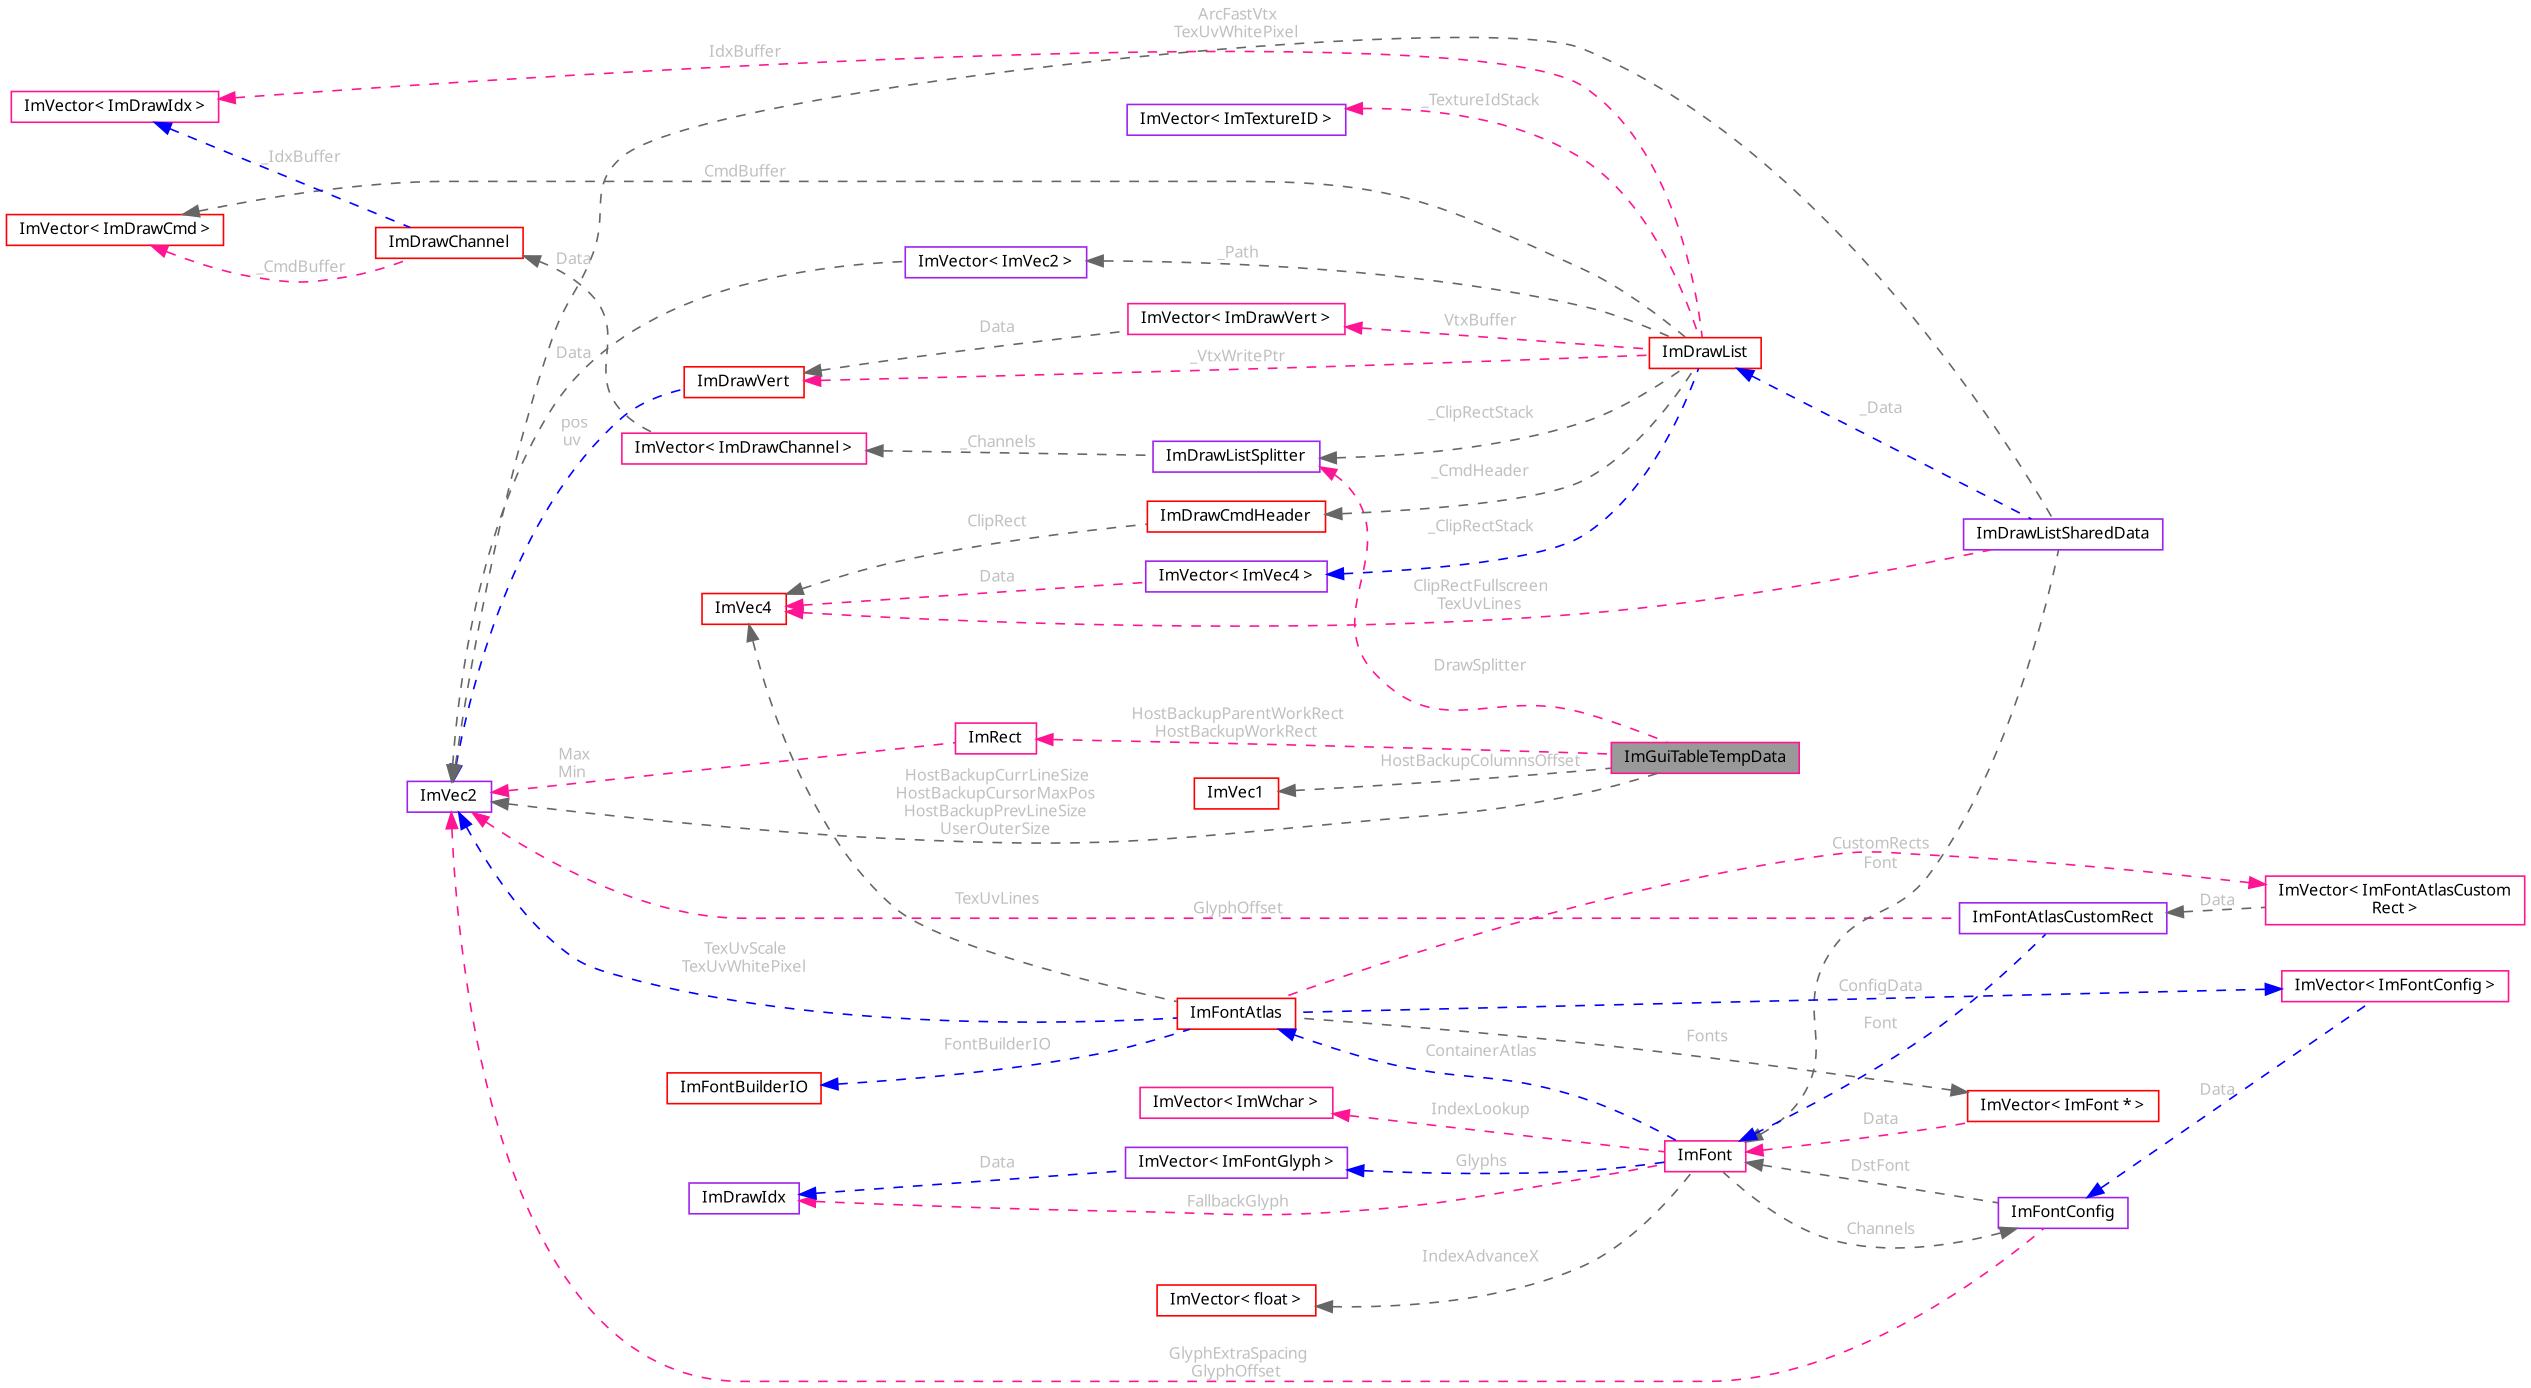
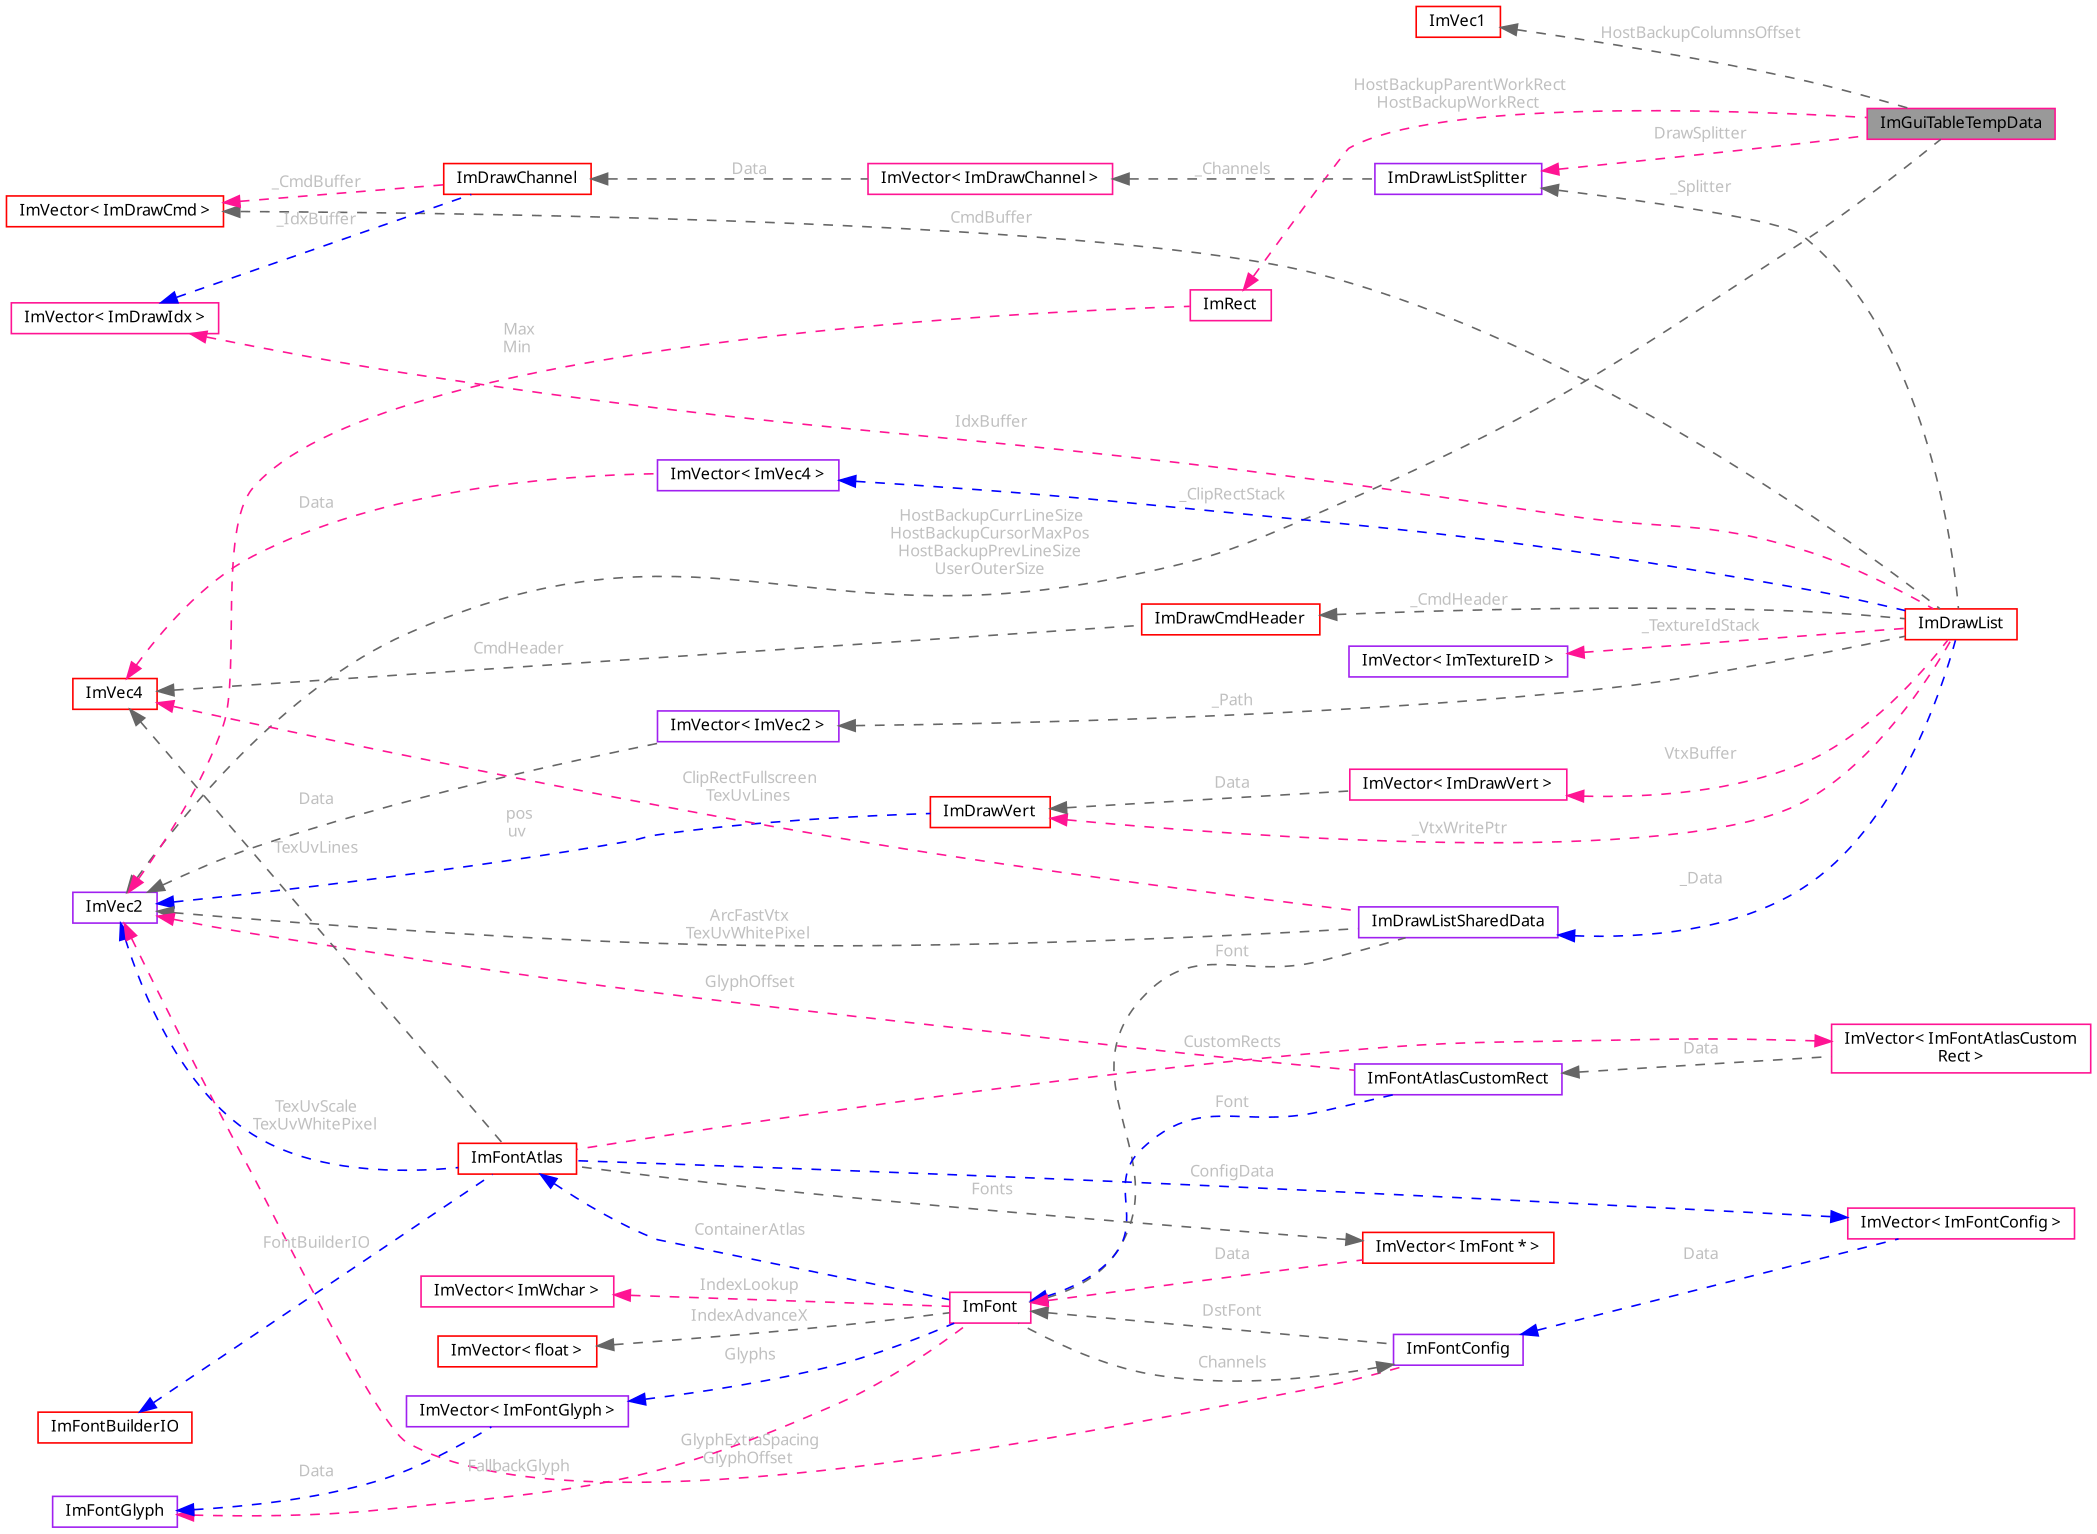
edge "ImDrawList" -> "ImDrawListSplitter": label " _ClipRectStack" -> " _Splitter"
edge "ImDrawListSharedData" -> "ImDrawList": reversed
edge "ImDrawCmdHeader" -> "ImVec4": label " ClipRect" -> " CmdHeader"
node "ImDrawIdx": label "ImDrawIdx" -> "ImFontGlyph"
